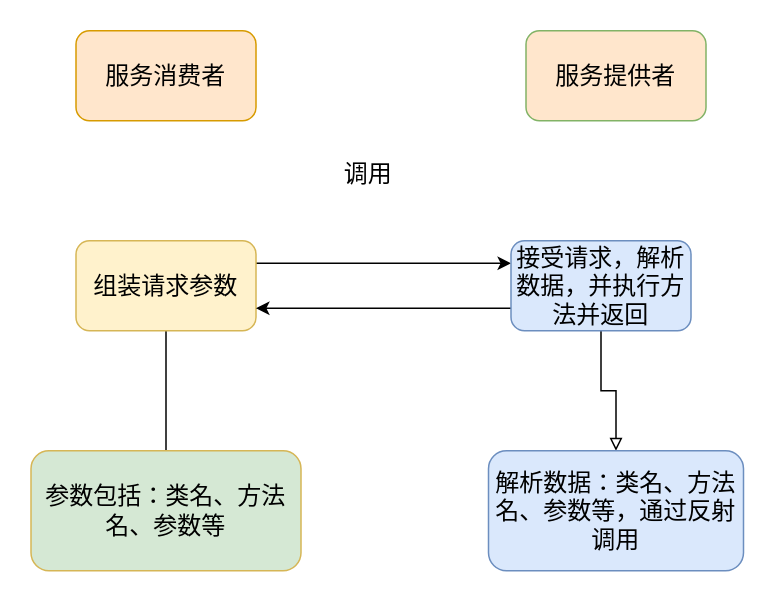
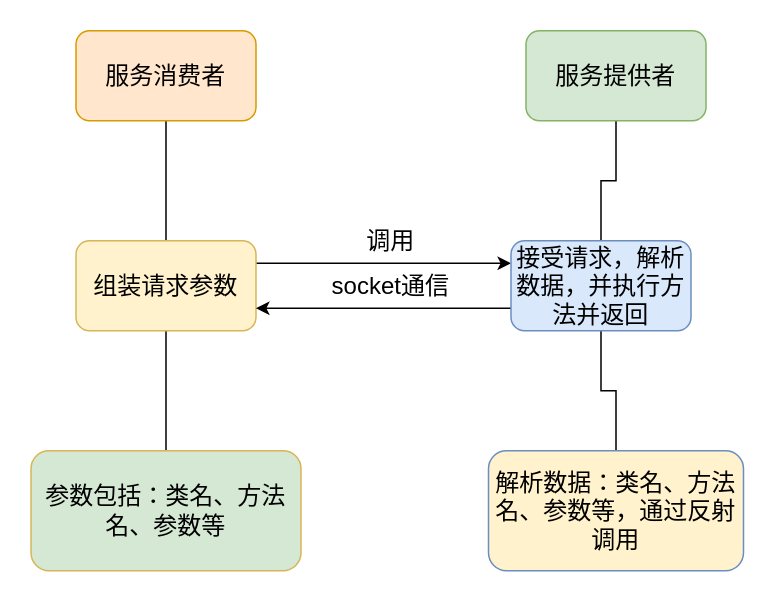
node "服务提供者": fillcolor #ffe6cc -> #d5e8d4
node "调用": moved (368, 173) -> (391, 241)
edge "服务消费者" -- "组装请求参数": added
edge "服务提供者" -- "接受请求，解析数据，并执行方法并返回": added
node "socket通信": added
edge "接受请求，解析数据，并执行方法并返回" -> "解析数据：类名、方法名、参数等，通过反射调用": arrowhead block -> none
node "解析数据：类名、方法名、参数等，通过反射调用": fillcolor #dae8fc -> #fff2cc
